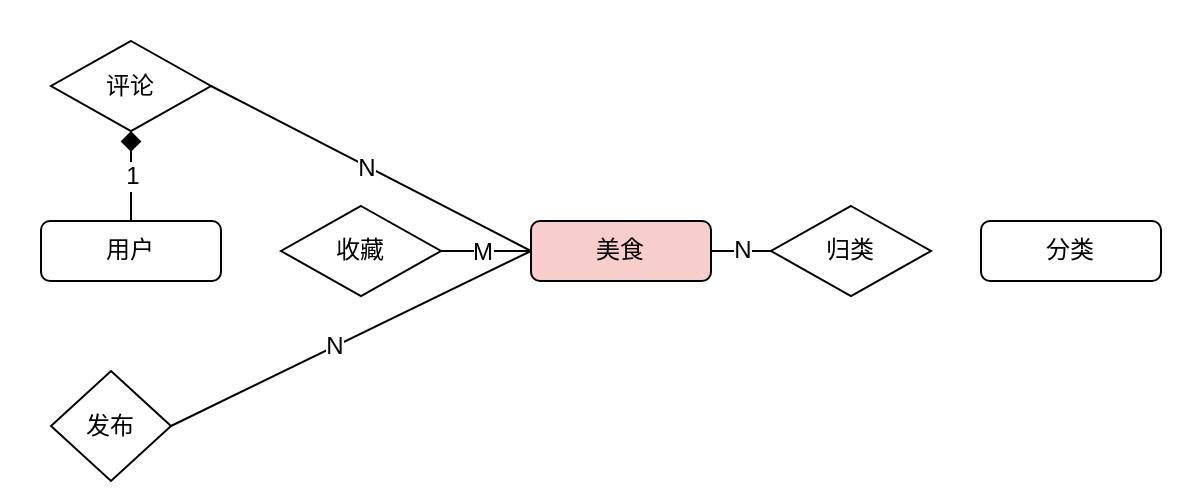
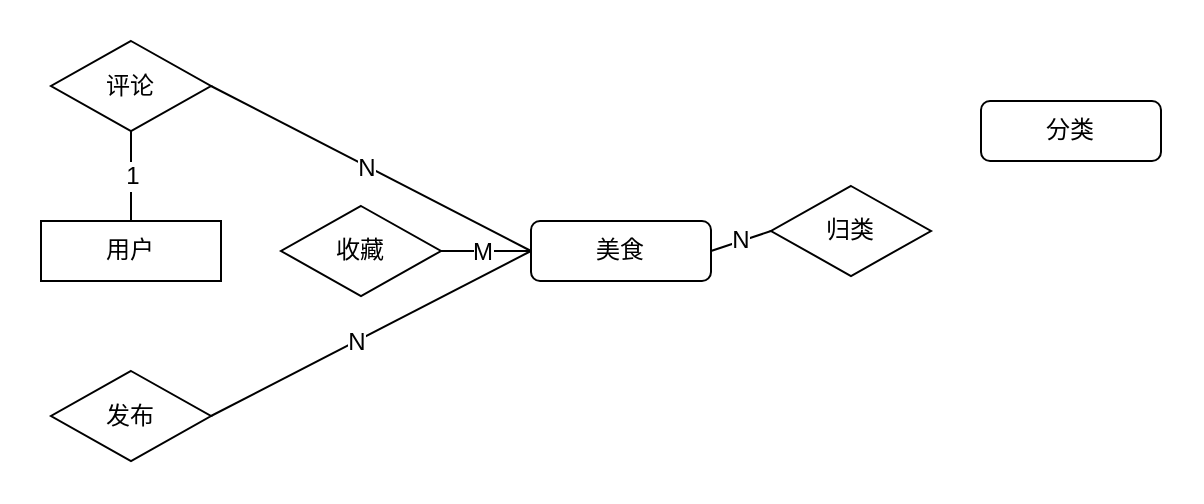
edge "用户" -> "评论": arrowhead diamond -> none
node "用户": shape rounded rectangle -> rectangle
node "美食": fillcolor #f8cecc -> #ffffff
node "归类": moved (851, 251) -> (851, 231)
node "分类": moved (1071, 251) -> (1071, 131)
node "发布": size 120x110 -> 160x90
